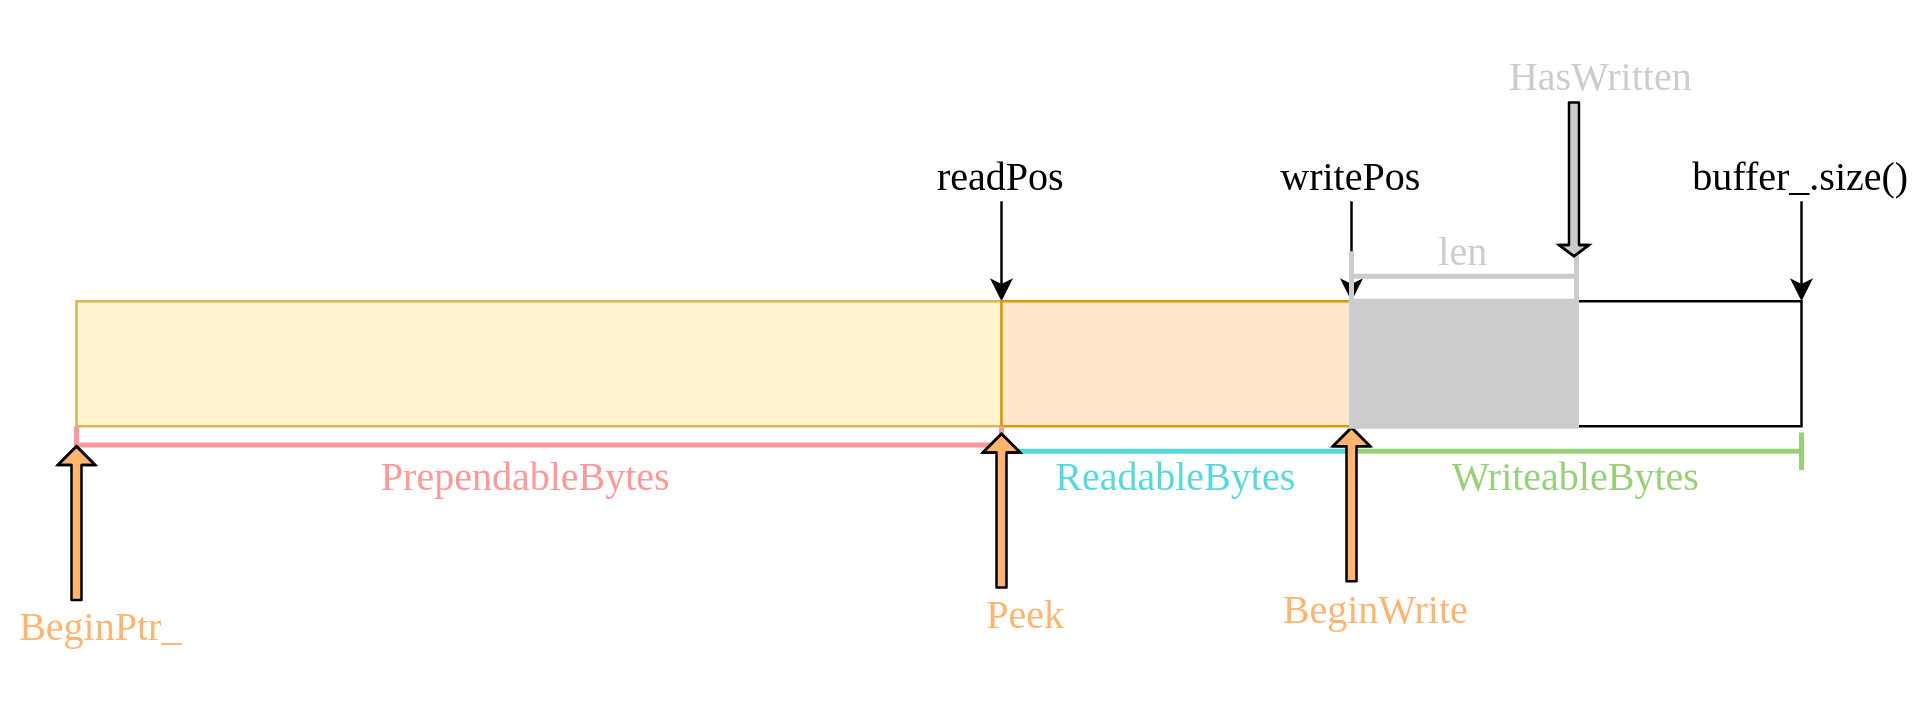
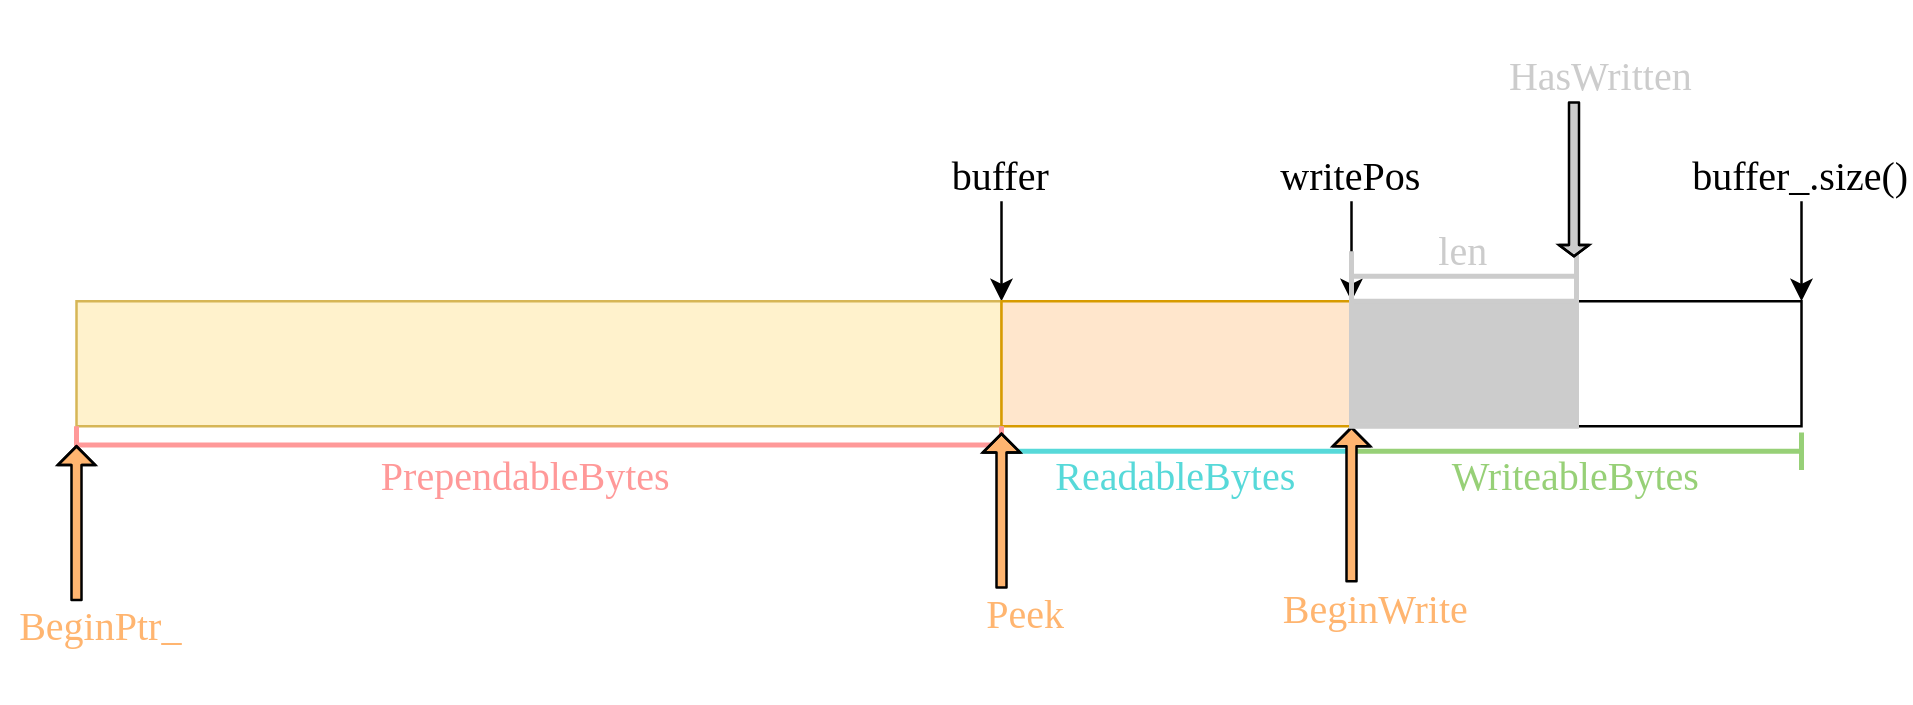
node "readPos": label "readPos" -> "buffer"
